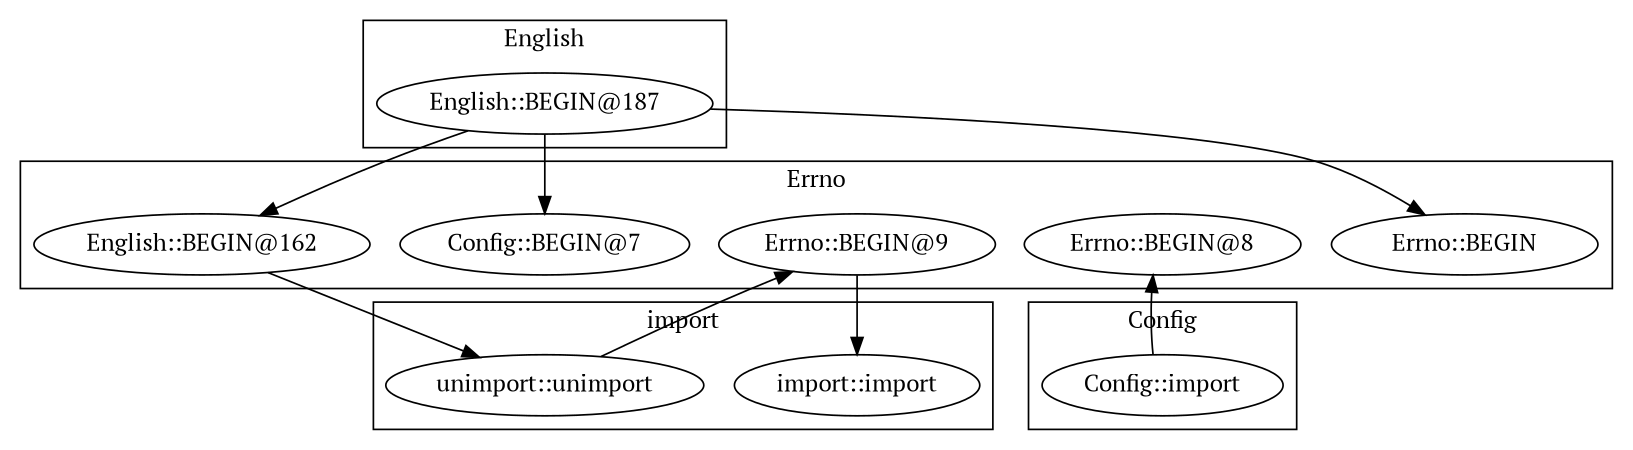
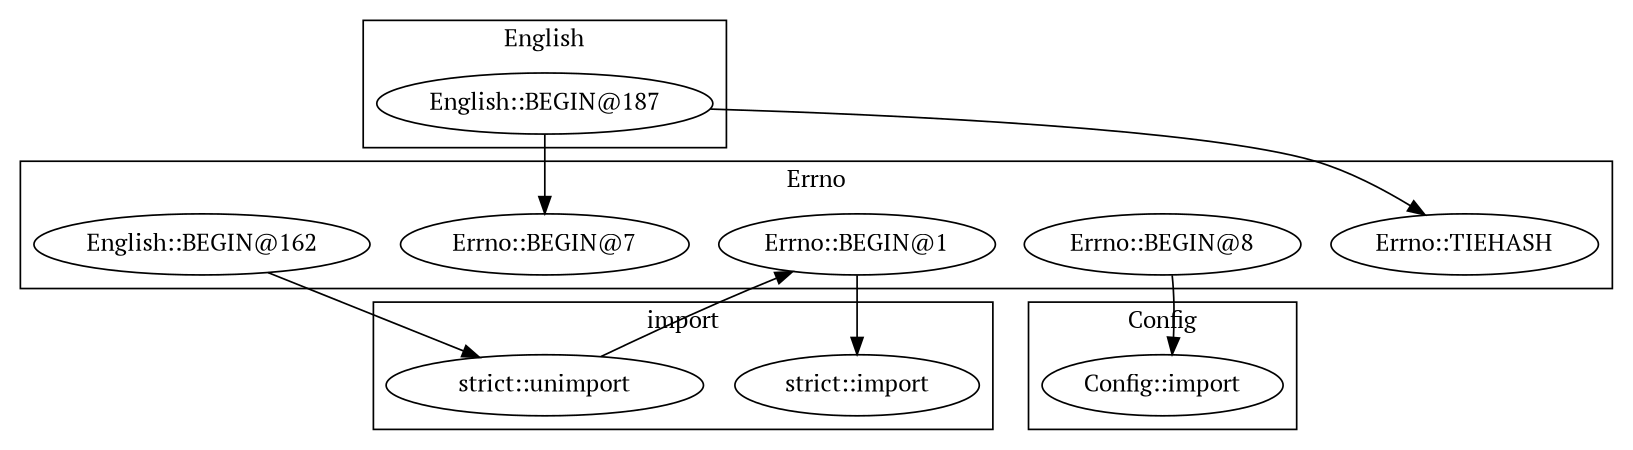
edge "English::BEGIN@187" -> "English::BEGIN@162": removed
node "Config::BEGIN@7": label "Config::BEGIN@7" -> "Errno::BEGIN@7"
node "Errno::BEGIN@9": label "Errno::BEGIN@9" -> "Errno::BEGIN@1"
node "Errno::BEGIN": label "Errno::BEGIN" -> "Errno::TIEHASH"
edge "Config::import" -> "Errno::BEGIN@8": reversed
node "unimport::unimport": label "unimport::unimport" -> "strict::unimport"
node "import::import": label "import::import" -> "strict::import"
